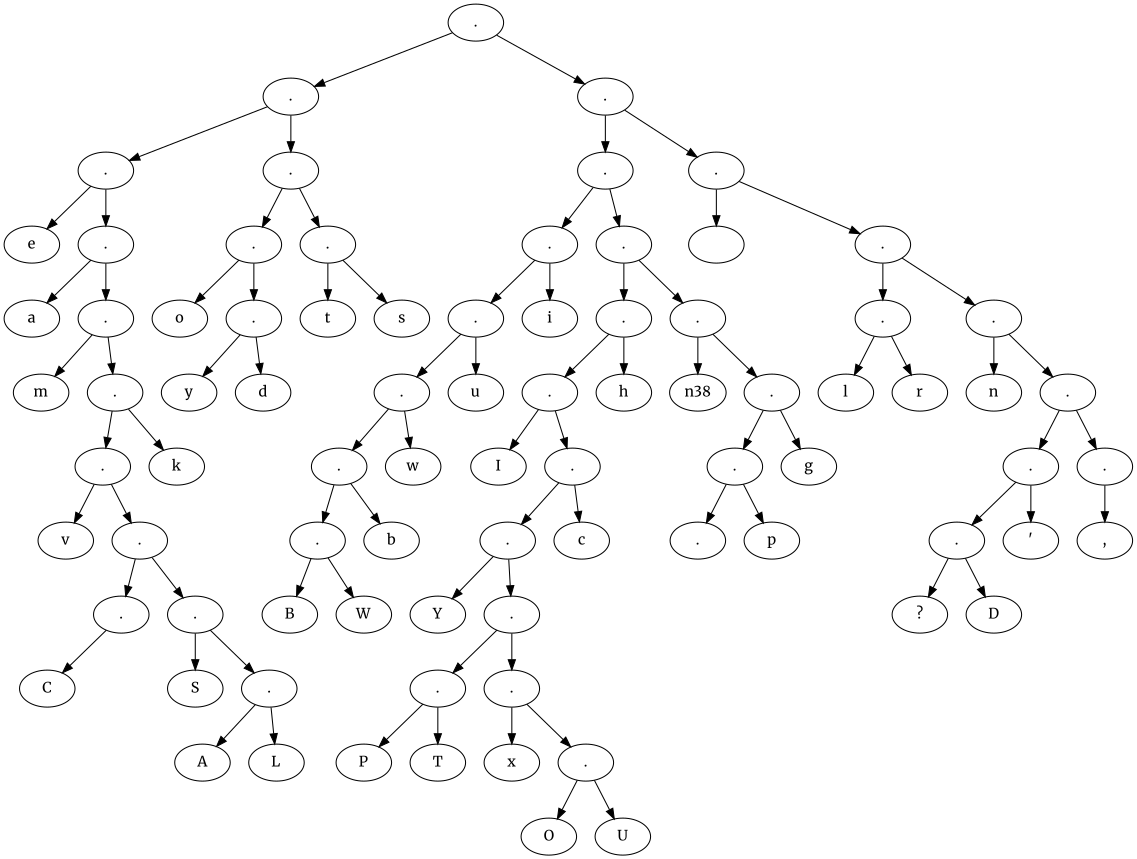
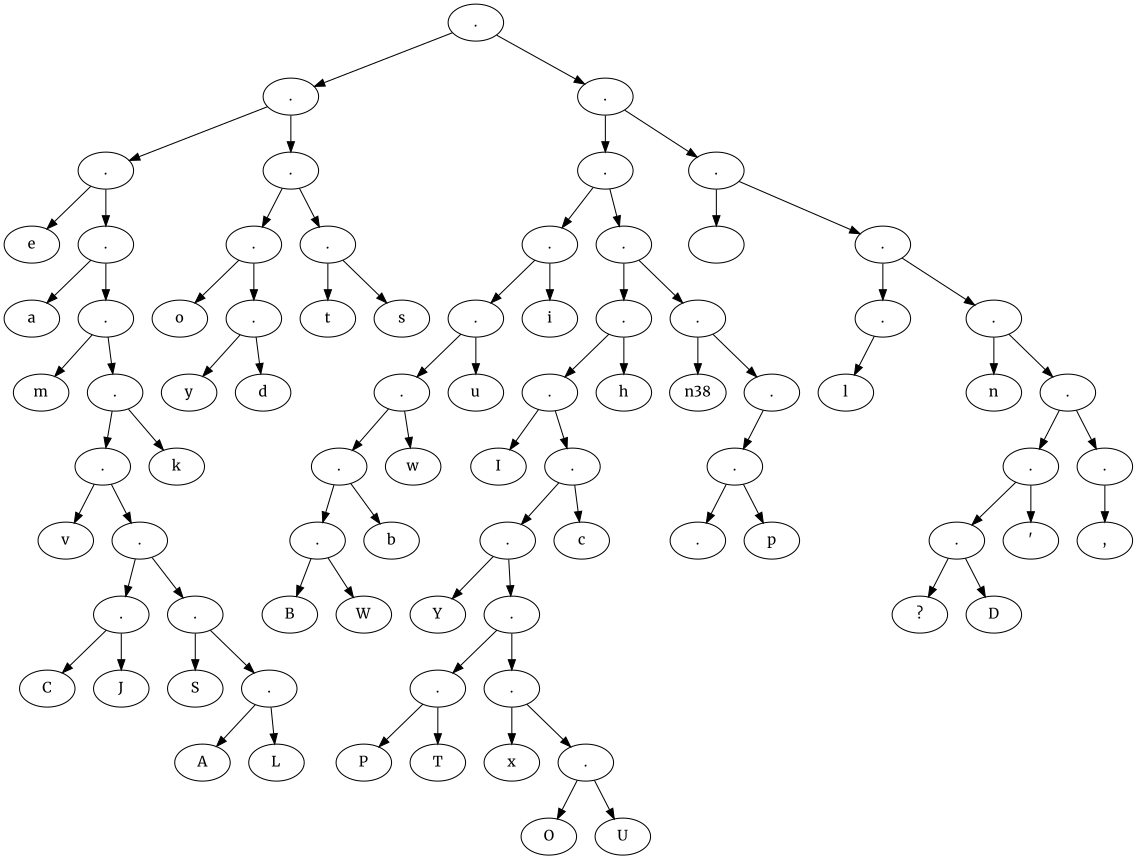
node "r": removed
node "g": removed
node "J": added
